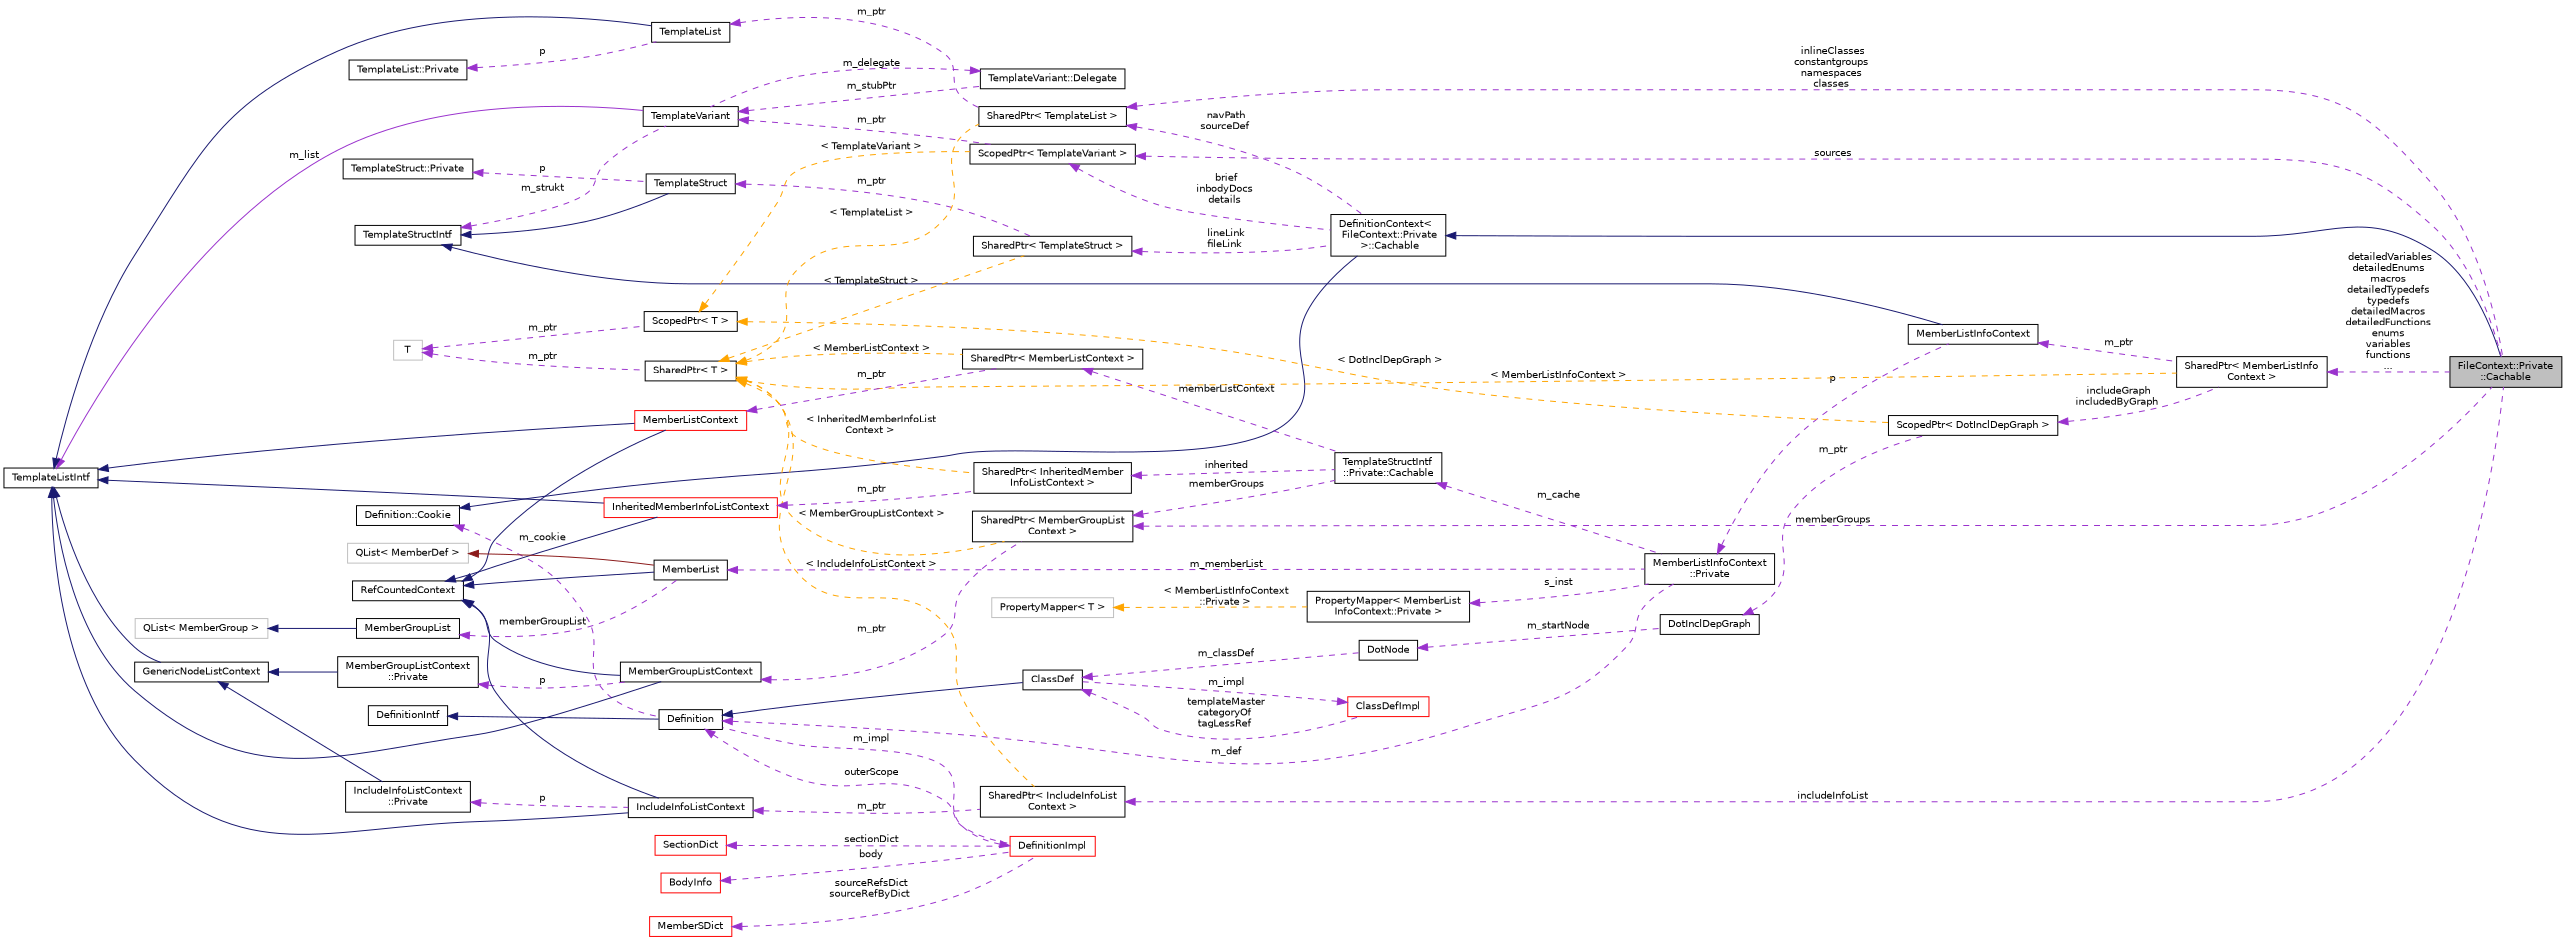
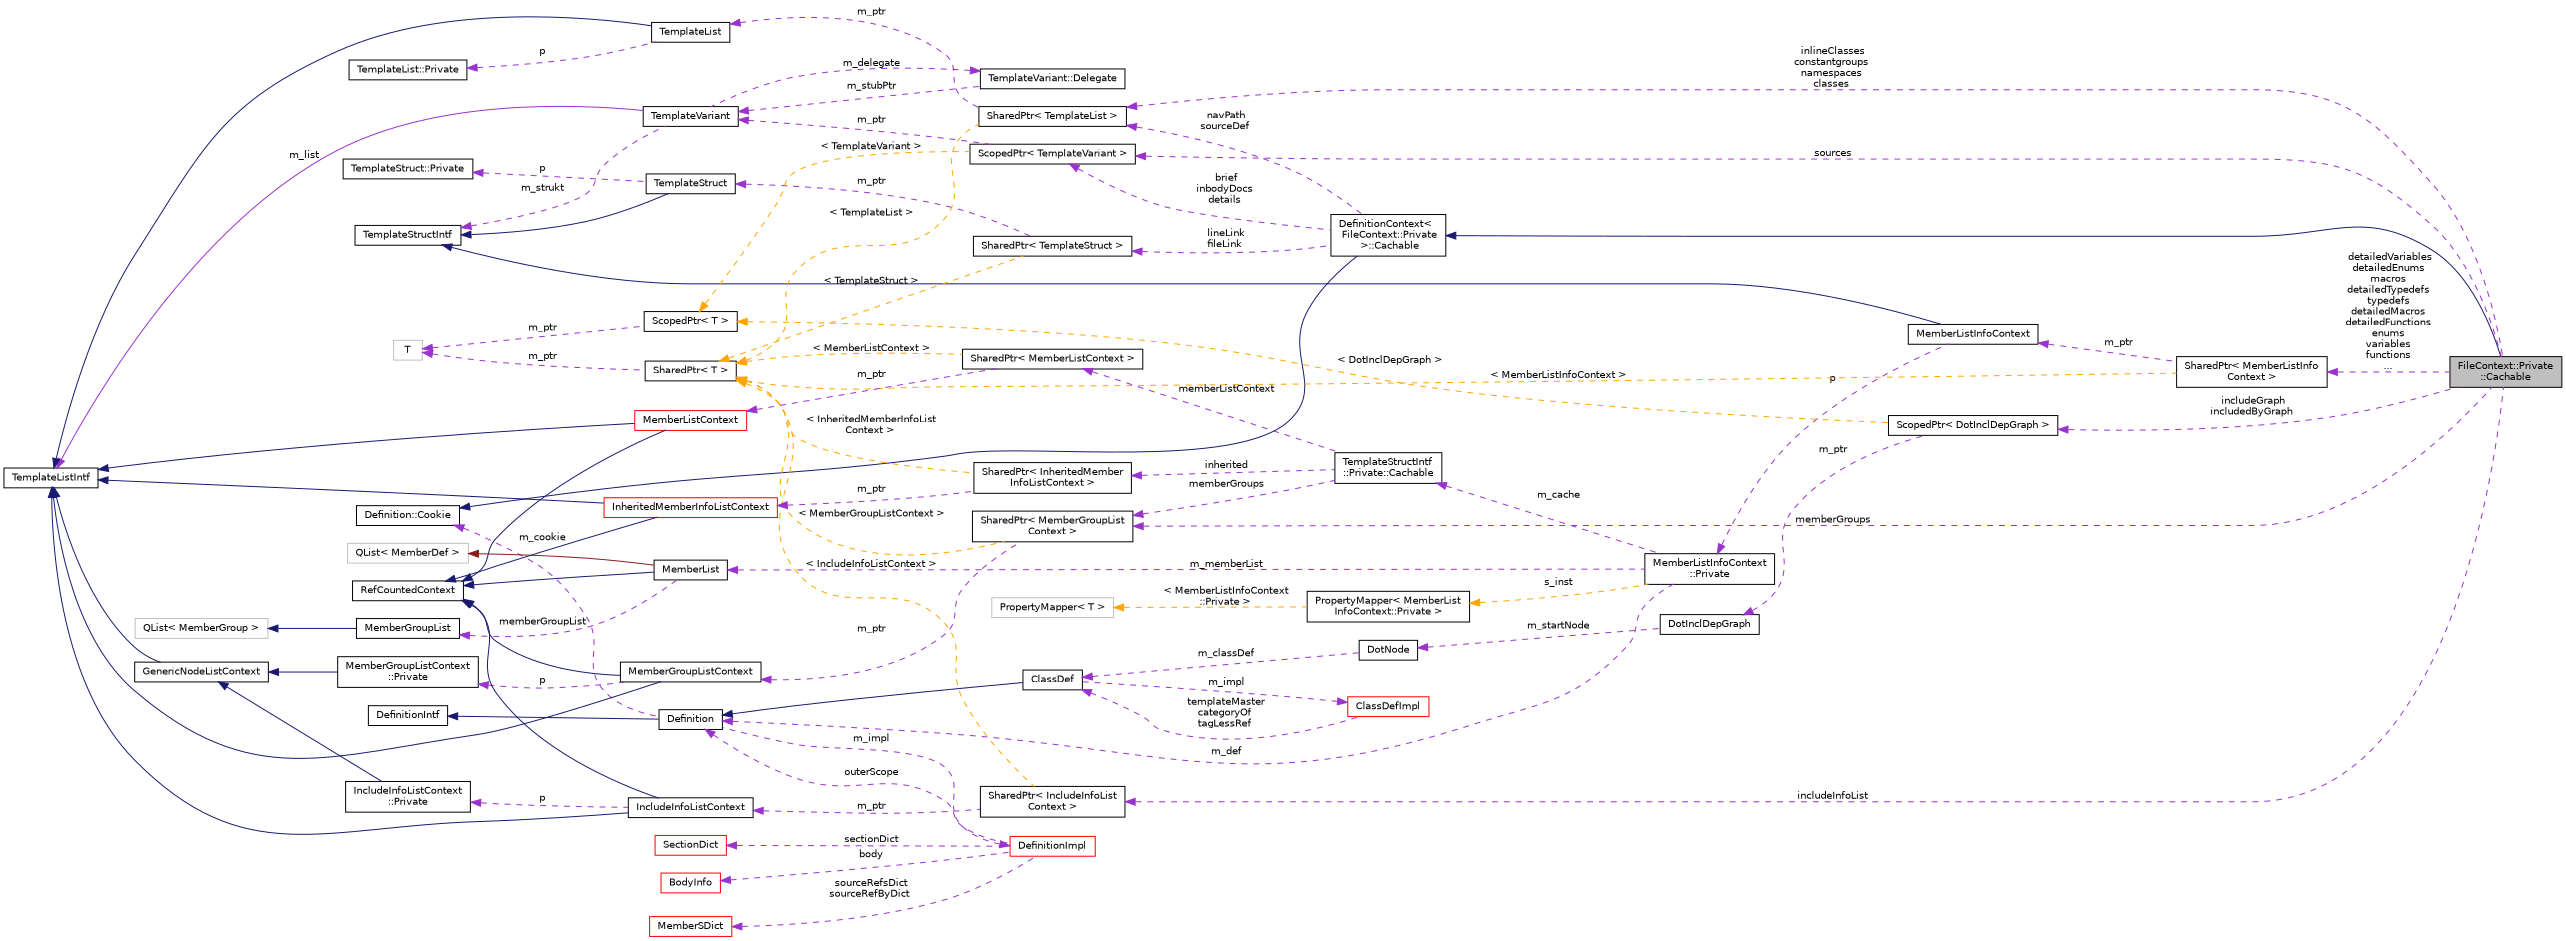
edge "SharedPtr< MemberListInfo Context >" -> "ScopedPtr< DotInclDepGraph >": now "FileContext::Private ::Cachable" -> "ScopedPtr< DotInclDepGraph >"
edge "MemberListInfoContext ::Private" -> "PropertyMapper< MemberList InfoContext::Private >": color darkorchid3 -> orange
